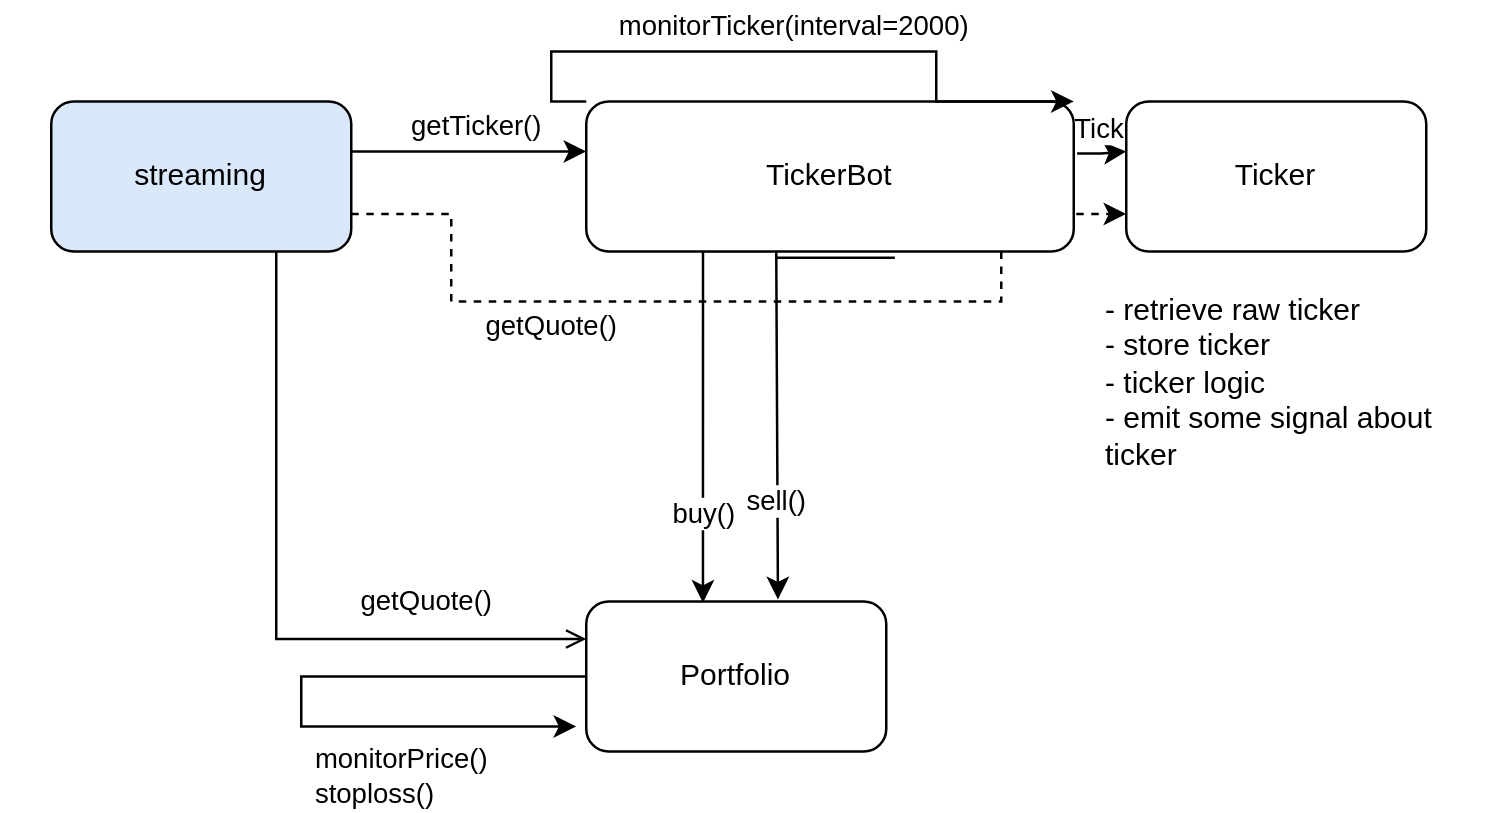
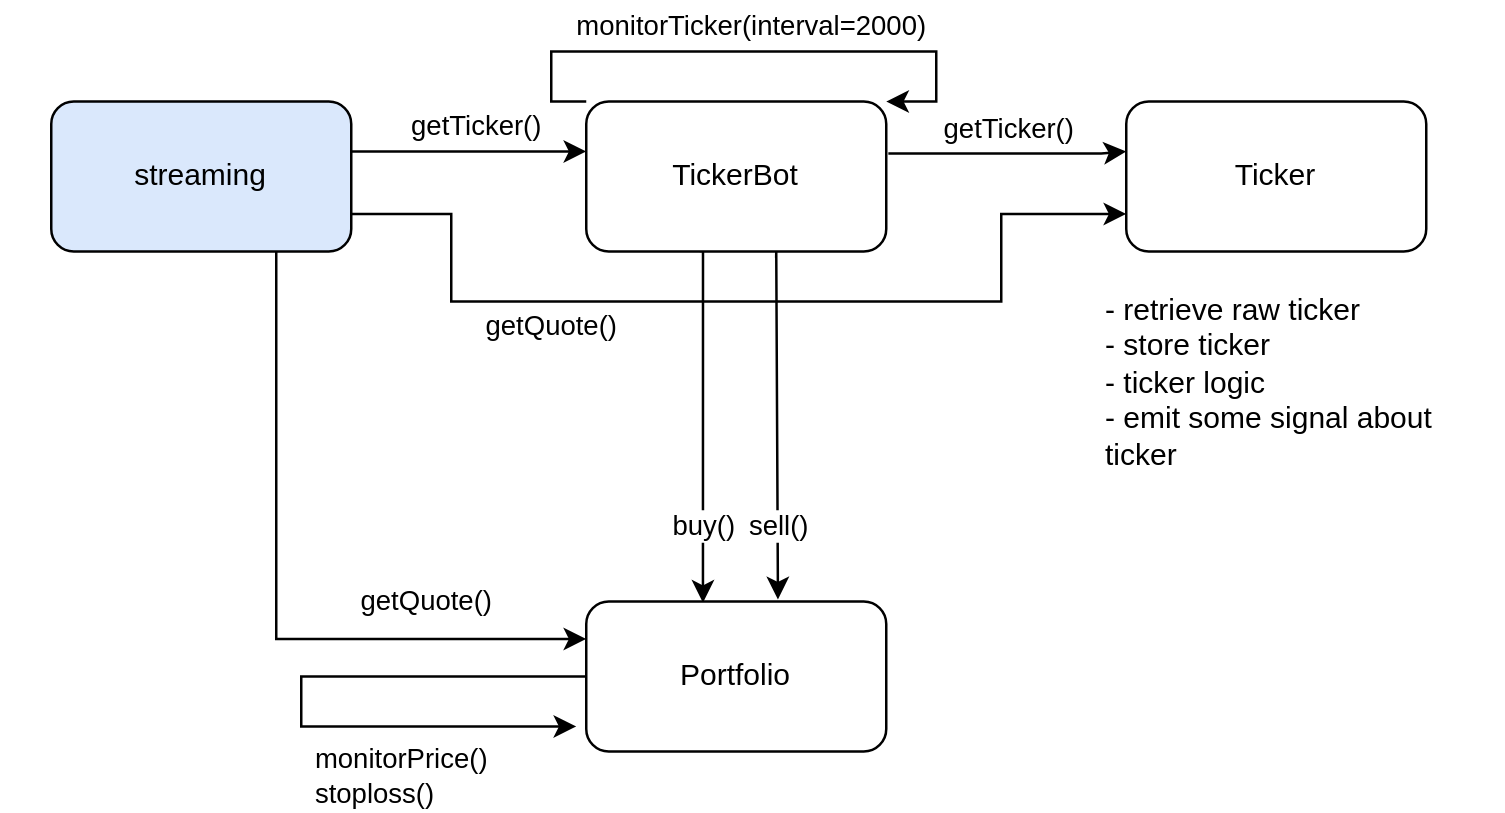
node "TickerBot": size 488x150 -> 300x150
edge "streaming" -> "Ticker": style dashed -> solid
edge "streaming" -> "Portfolio": arrowhead open -> classic
